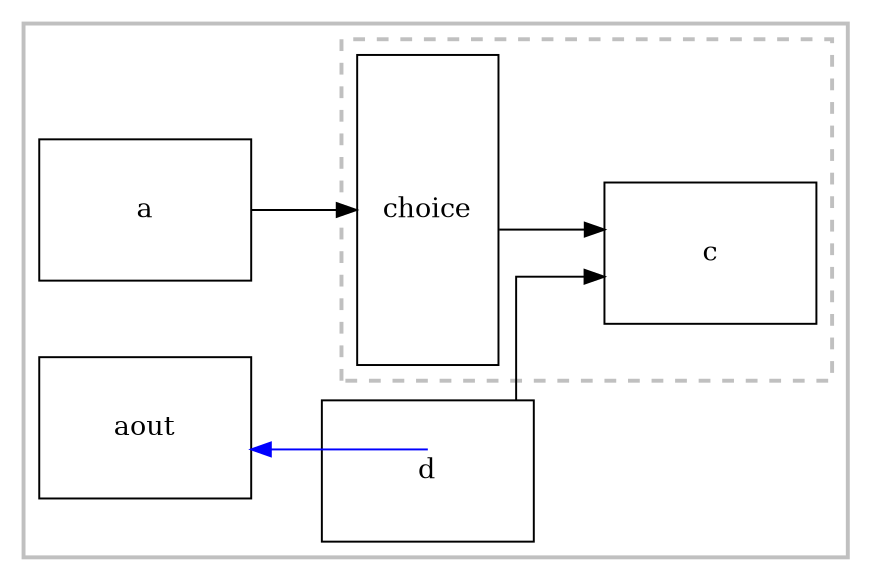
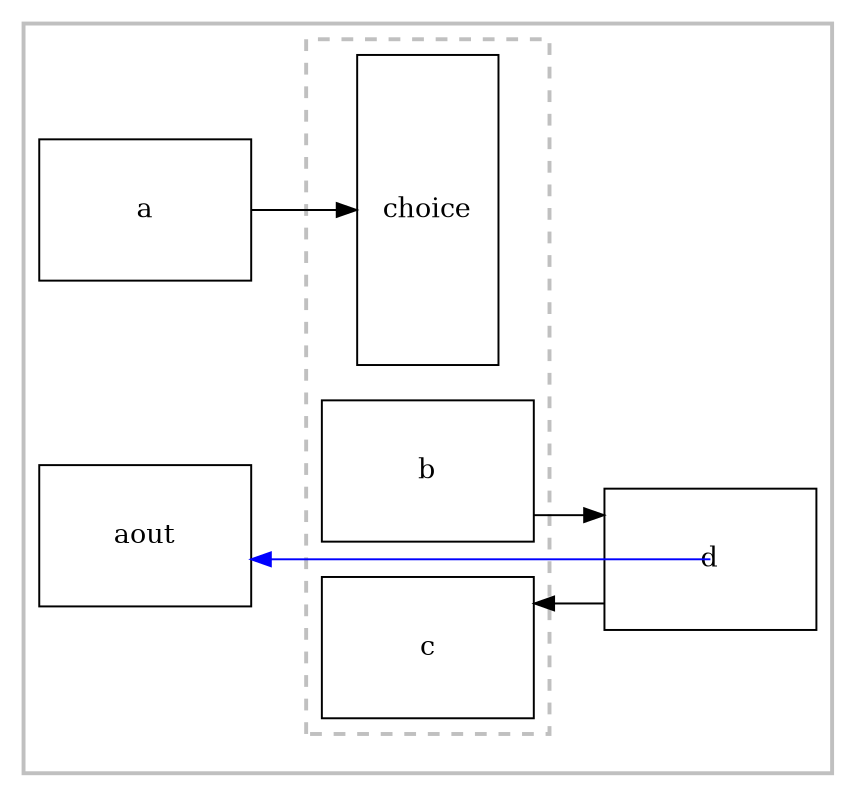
edge "choice" -> "c": removed
node "b": added
